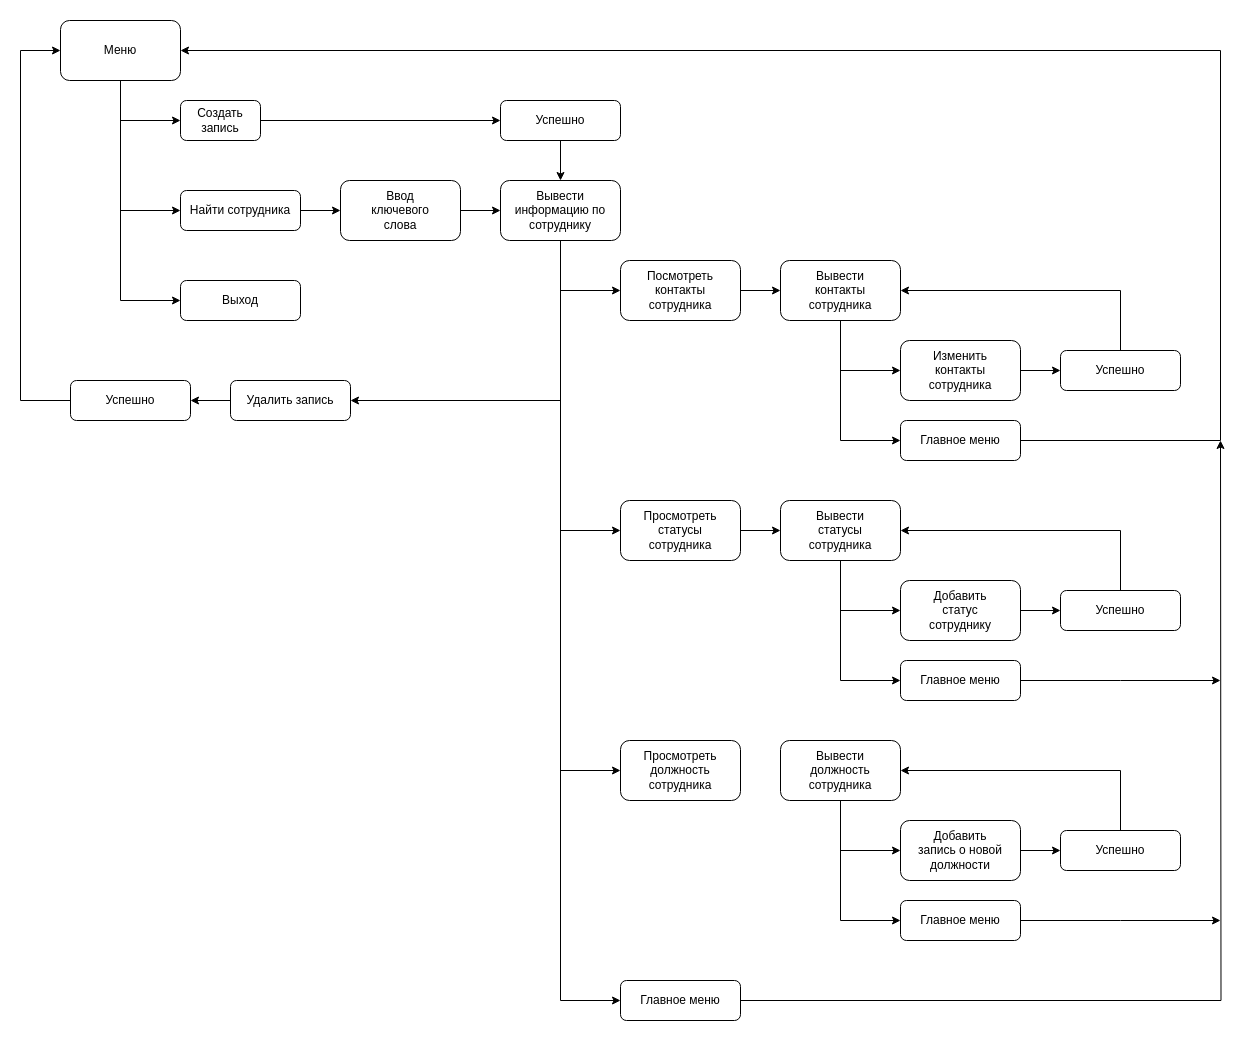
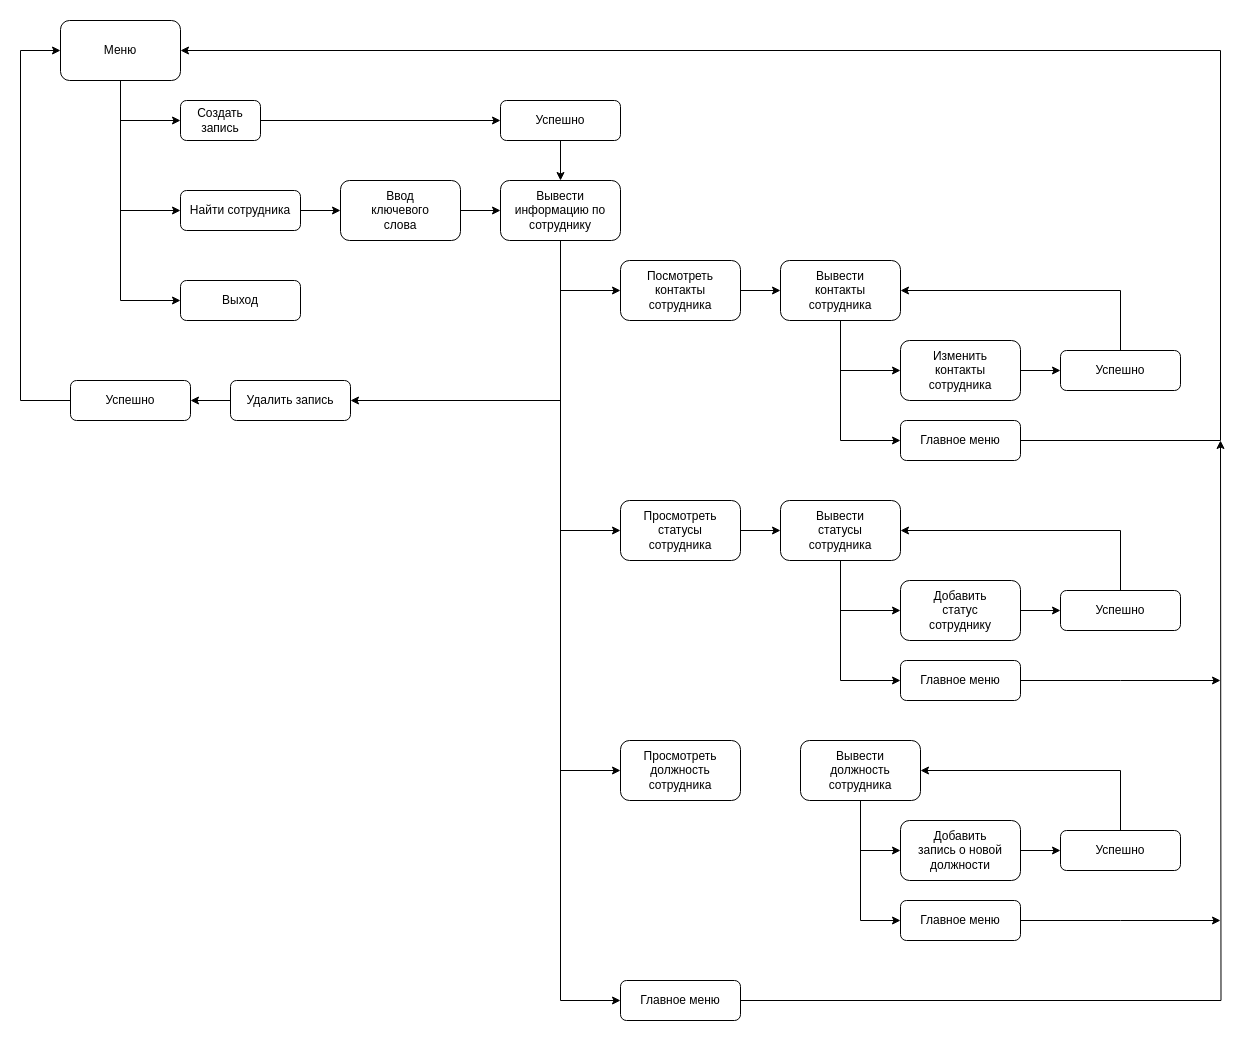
node "Вывести должность сотрудника": moved (841, 771) -> (861, 771)
